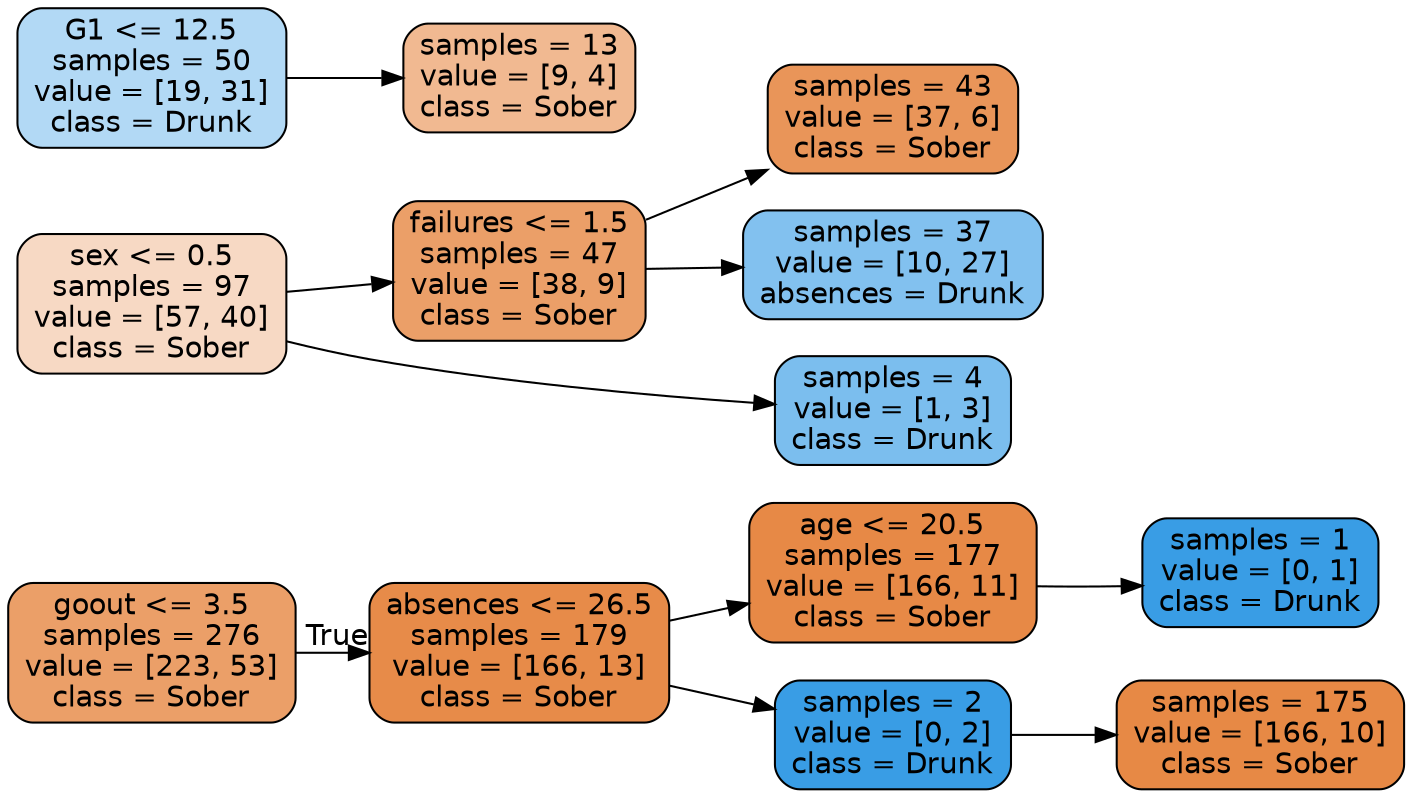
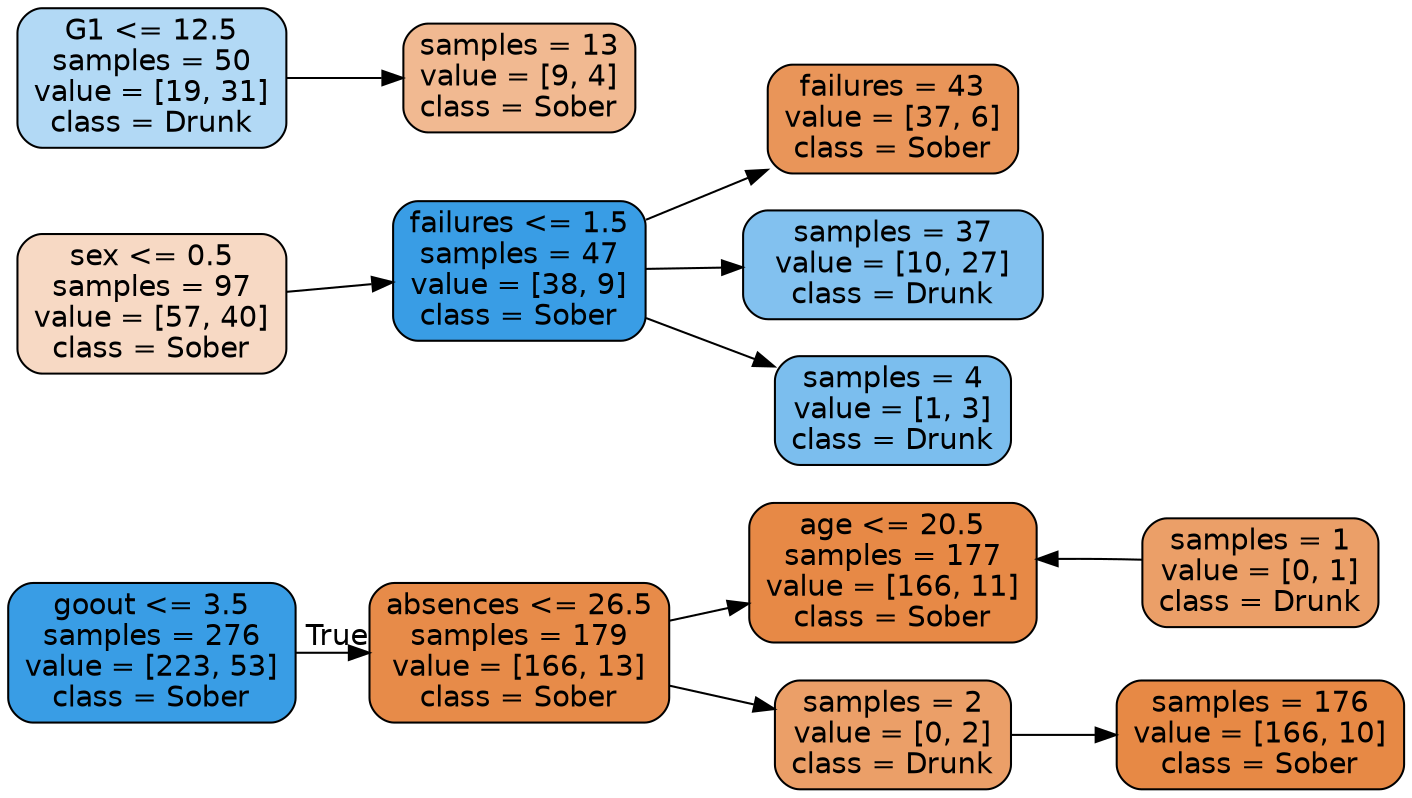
node "samples = 43 value = [37, 6] class = Sober": label "samples = 43 value = [37, 6] class = Sober" -> "failures = 43 value = [37, 6] class = Sober"
node "samples = 37 value = [10, 27] absences = Drunk": label "samples = 37 value = [10, 27] absences = Drunk" -> "samples = 37 value = [10, 27] class = Drunk"
node "failures <= 1.5 samples = 47 value = [38, 9] class = Sober": fillcolor #eb9f68 -> #399de5
edge "sex <= 0.5 samples = 97 value = [57, 40] class = Sober" -> "samples = 4 value = [1, 3] class = Drunk": now "failures <= 1.5 samples = 47 value = [38, 9] class = Sober" -> "samples = 4 value = [1, 3] class = Drunk"
node "samples = 1 value = [0, 1] class = Drunk": fillcolor #399de5 -> #eb9f68
edge "age <= 20.5 samples = 177 value = [166, 11] class = Sober" -> "samples = 1 value = [0, 1] class = Drunk": reversed
node "goout <= 3.5 samples = 276 value = [223, 53] class = Sober": fillcolor #eb9f68 -> #399de5
node "samples = 2 value = [0, 2] class = Drunk": fillcolor #399de5 -> #eb9f68
node "samples = 175 value = [166, 10] class = Sober": label "samples = 175 value = [166, 10] class = Sober" -> "samples = 176 value = [166, 10] class = Sober"
